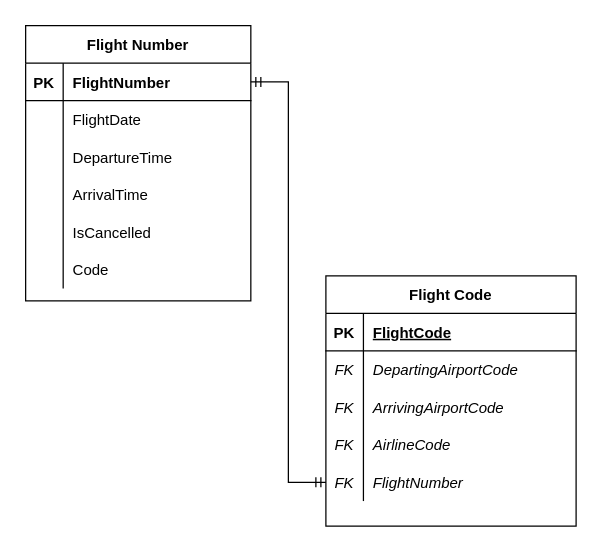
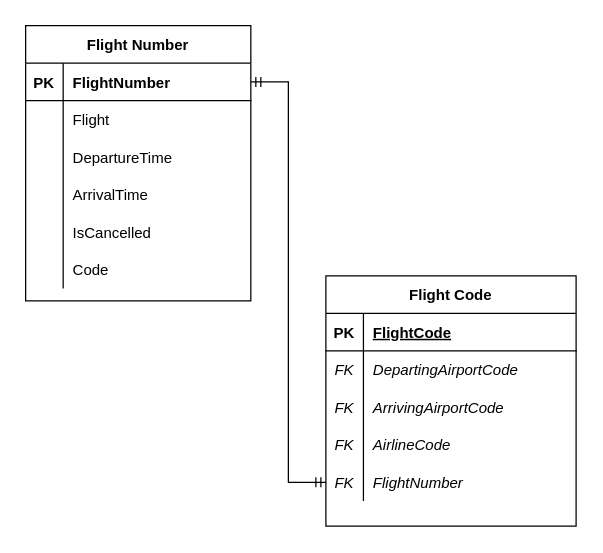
node "FlightDate": label "FlightDate" -> "Flight"
